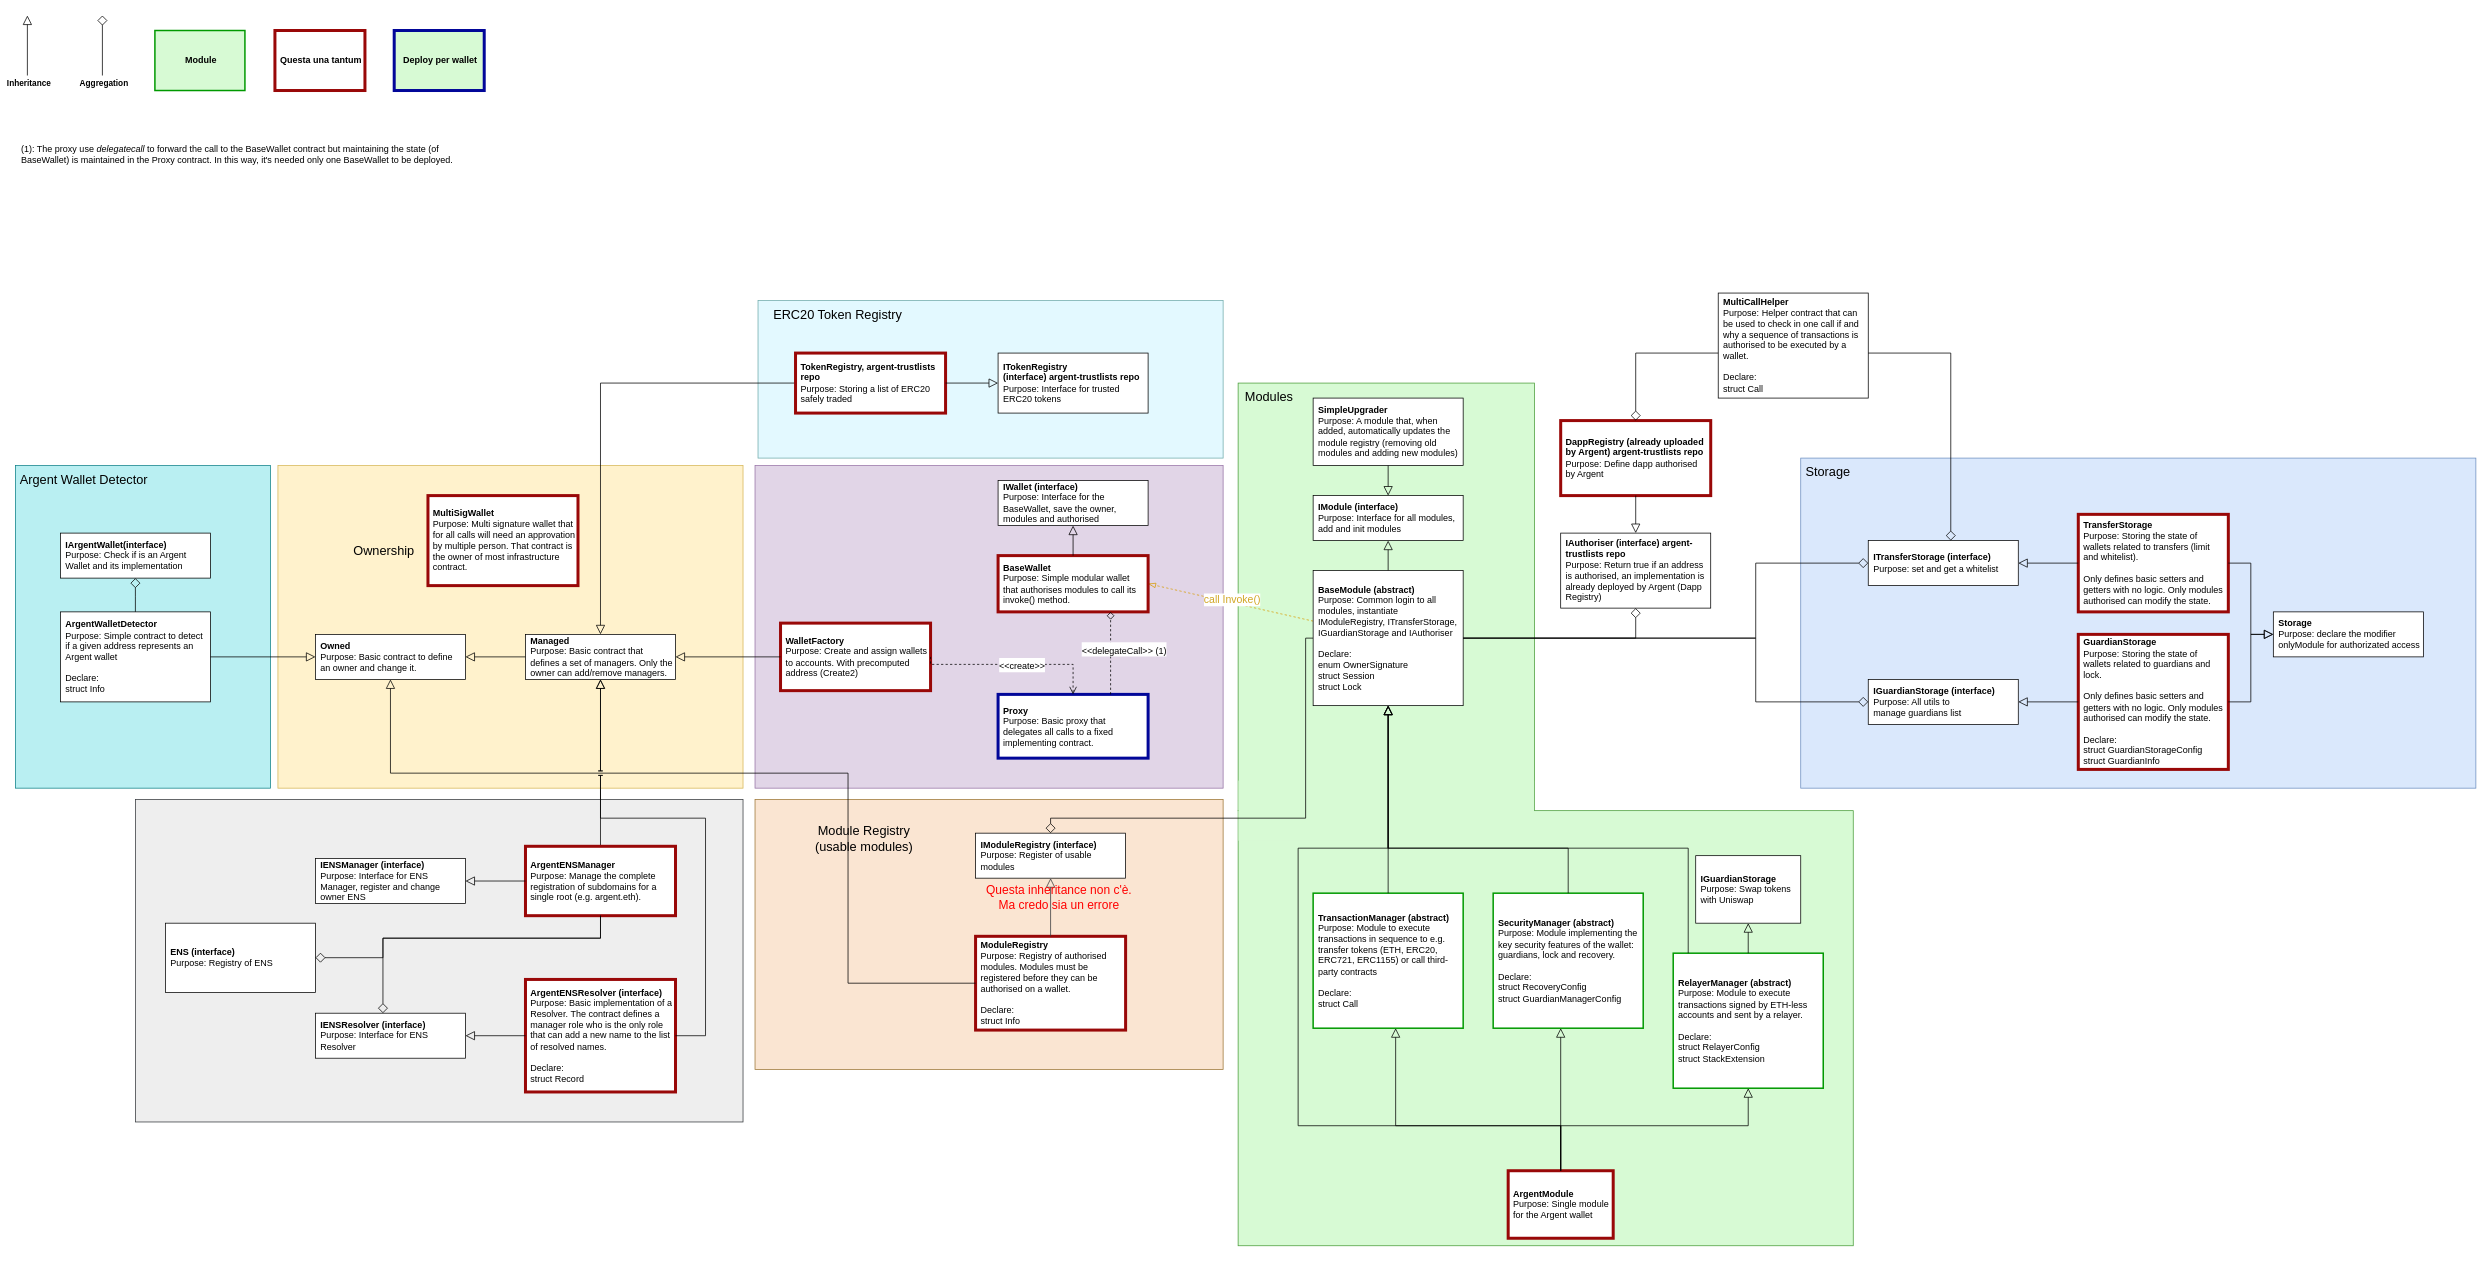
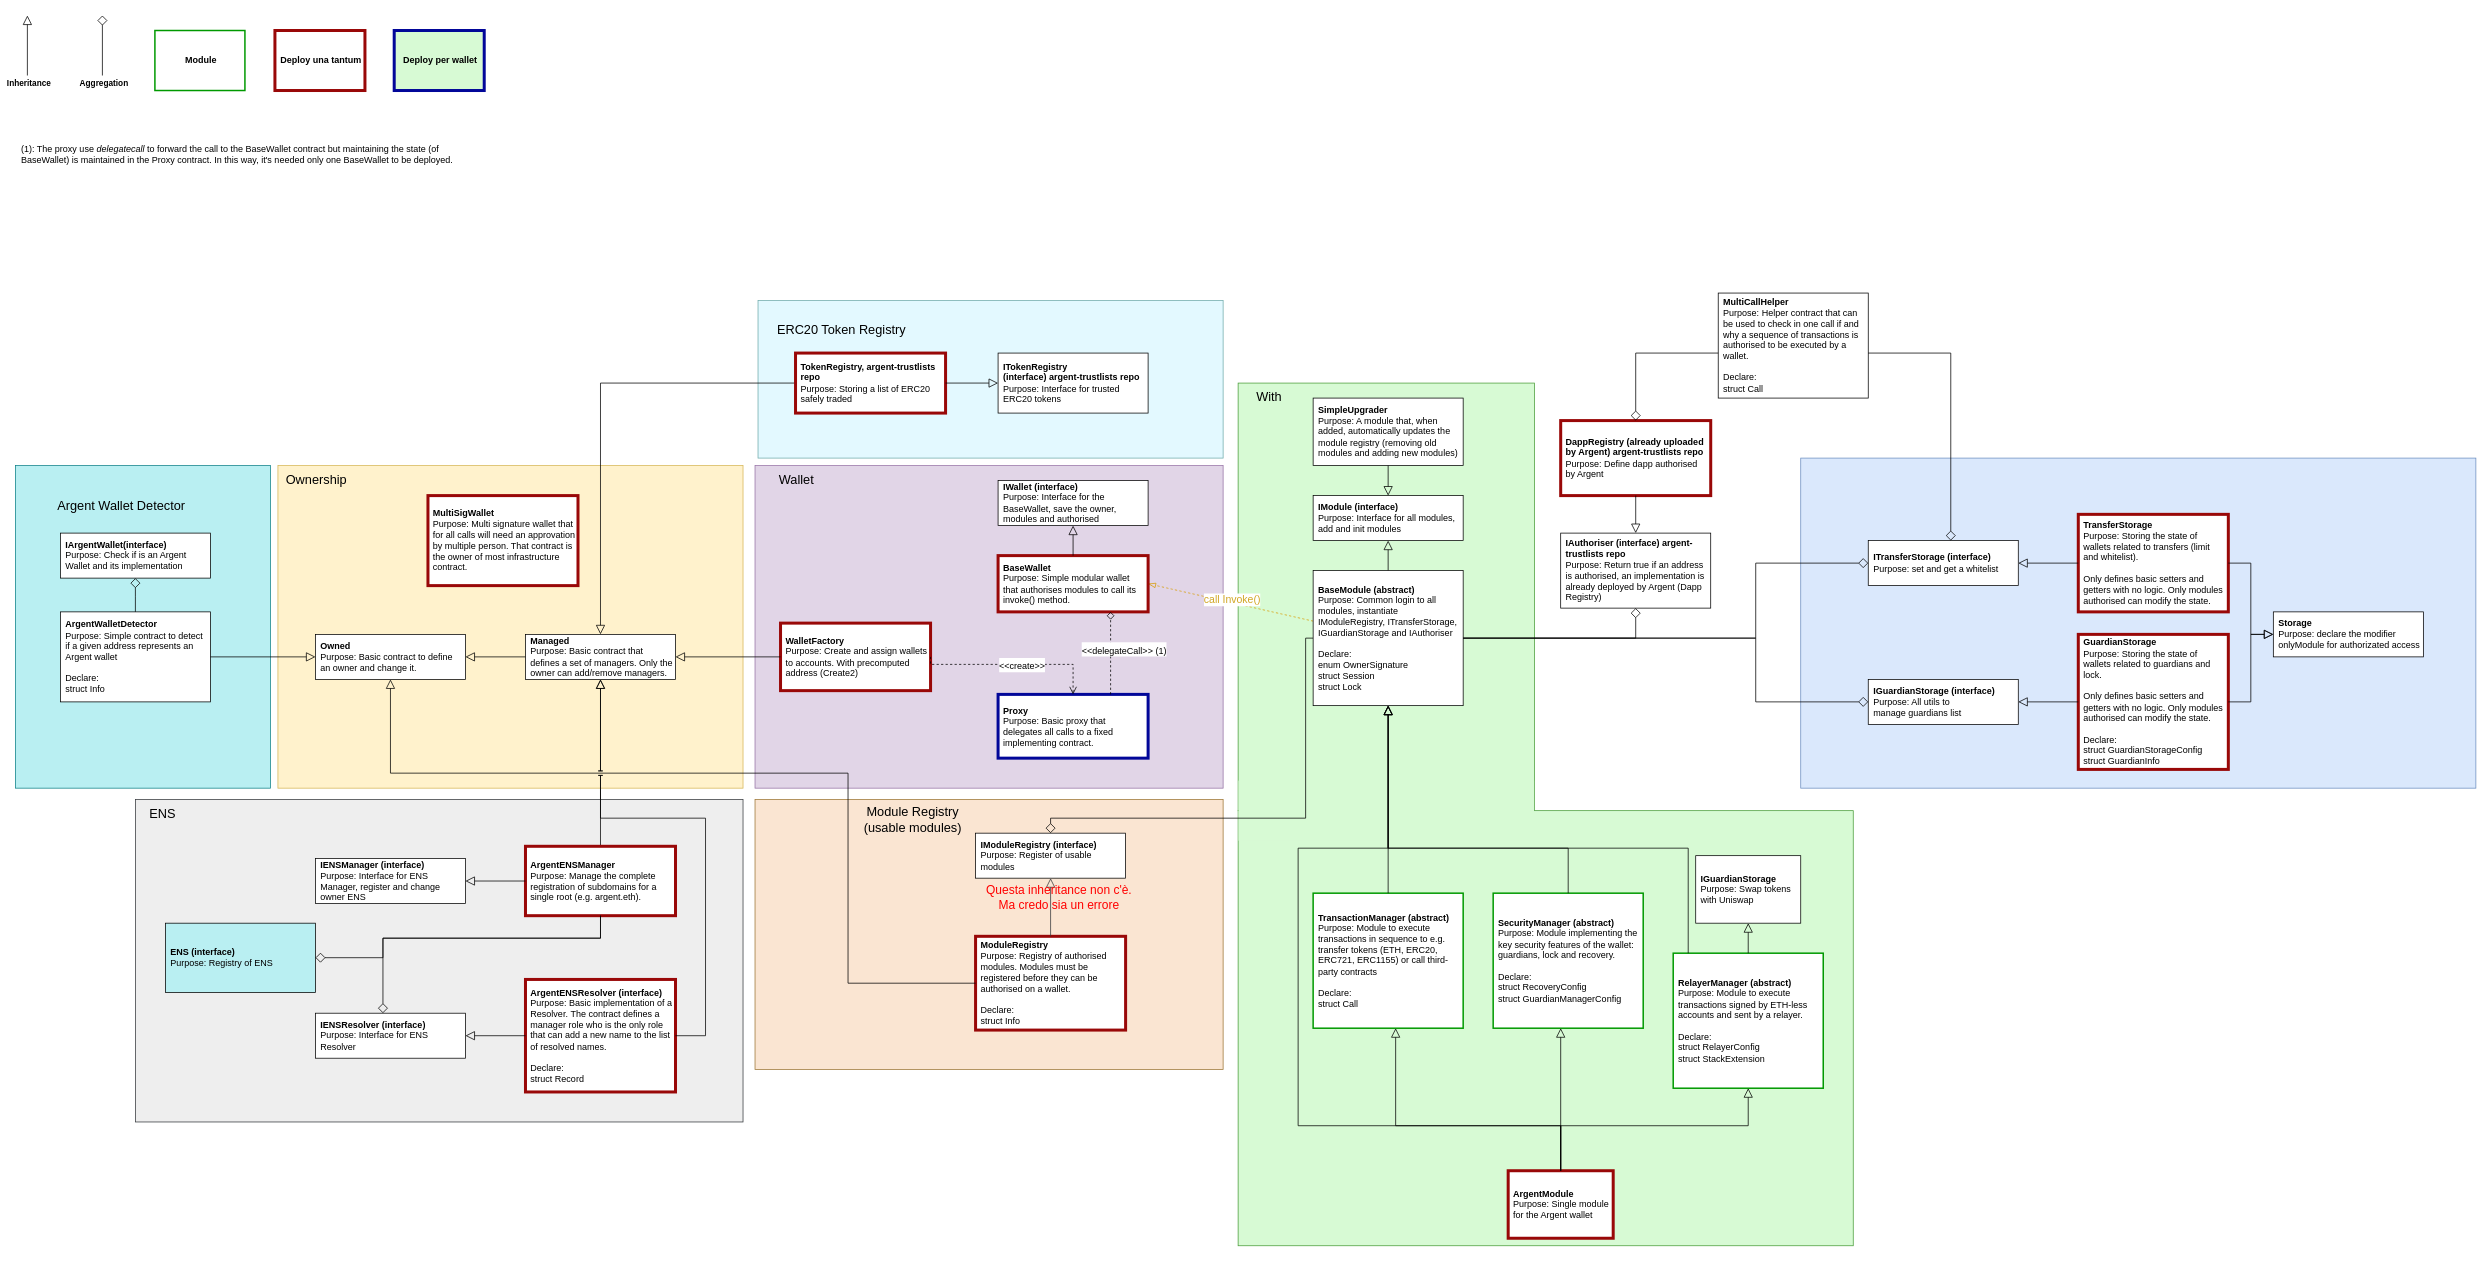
node "Module": fillcolor #d7fad4 -> #ffffff
node "Questa una tantum": label "Questa una tantum" -> "Deploy una tantum"
node "ERC20 Token Registry": moved (837, 315) -> (840, 330)
node "Modules": label "Modules" -> "With"
node "Storage": removed
node "Argent Wallet Detector": moved (83, 480) -> (120, 507)
node "Wallet": added
node "Ownership": moved (383, 552) -> (315, 480)
node "ENS": added
node "Module Registry (usable modules)": moved (863, 839) -> (912, 820)
node "ENS (interface) Purpose: Registry of ENS": fillcolor #ffffff -> #b9eff2
